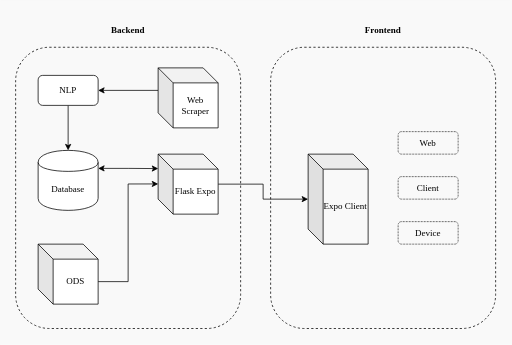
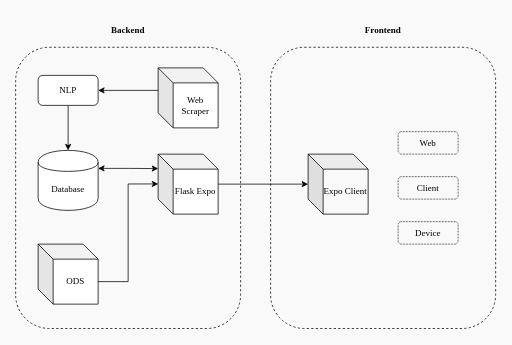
node "Expo Client": size 60x90 -> 60x60
